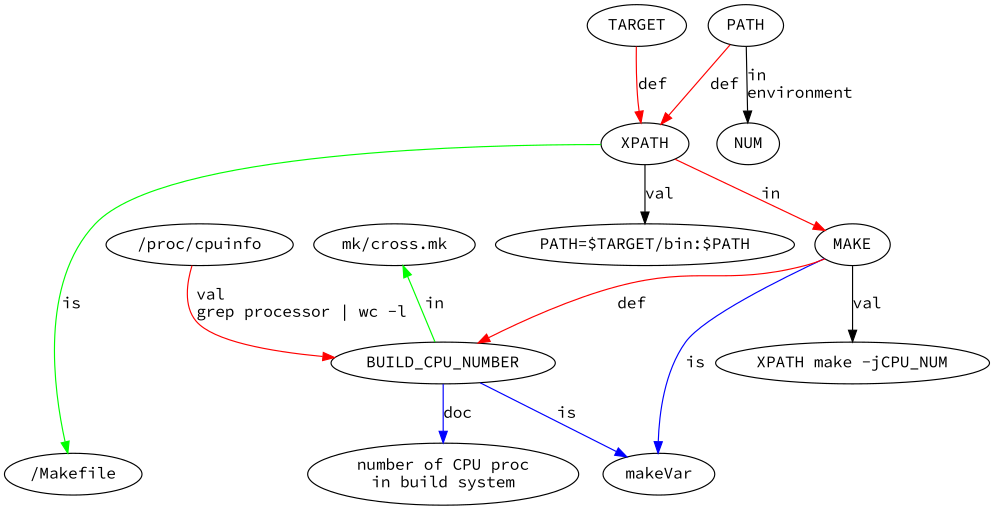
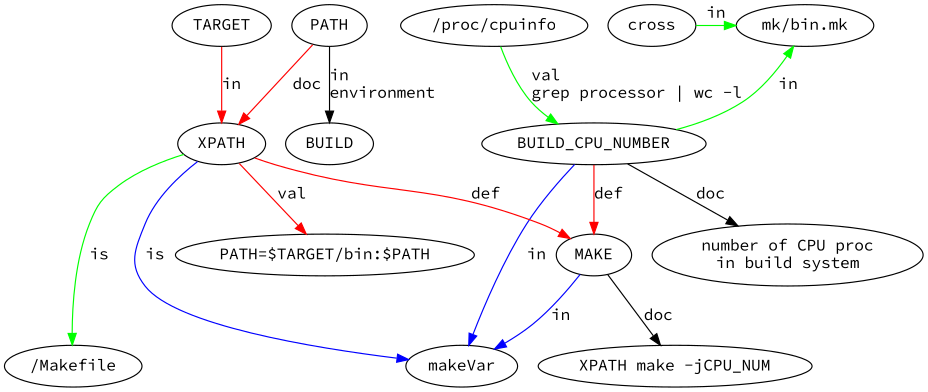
node "cross": added
edge "TARGET" -> "XPATH": label "def" -> "in"
edge "PATH" -> "XPATH": label "def" -> "doc"
node "NUM": label "NUM" -> "BUILD"
edge "XPATH" -> "PATH=$TARGET/bin:$PATH": color black -> red
edge "XPATH" -> "MAKE": label "in" -> "def"
node "mk/cross.mk": label "mk/cross.mk" -> "mk/bin.mk"
edge "MAKE" -> "BUILD_CPU_NUMBER": reversed
edge "MAKE" -> "XPATH make -jCPU_NUM": label "val" -> "doc"
edge "XPATH" -> "makeVar": added, label "is"
edge "/proc/cpuinfo" -> "BUILD_CPU_NUMBER": color red -> green
edge "MAKE" -> "makeVar": label "is" -> "in"
edge "BUILD_CPU_NUMBER" -> "number of CPU proc in build system": color blue -> black
edge "BUILD_CPU_NUMBER" -> "makeVar": label "is" -> "in"
